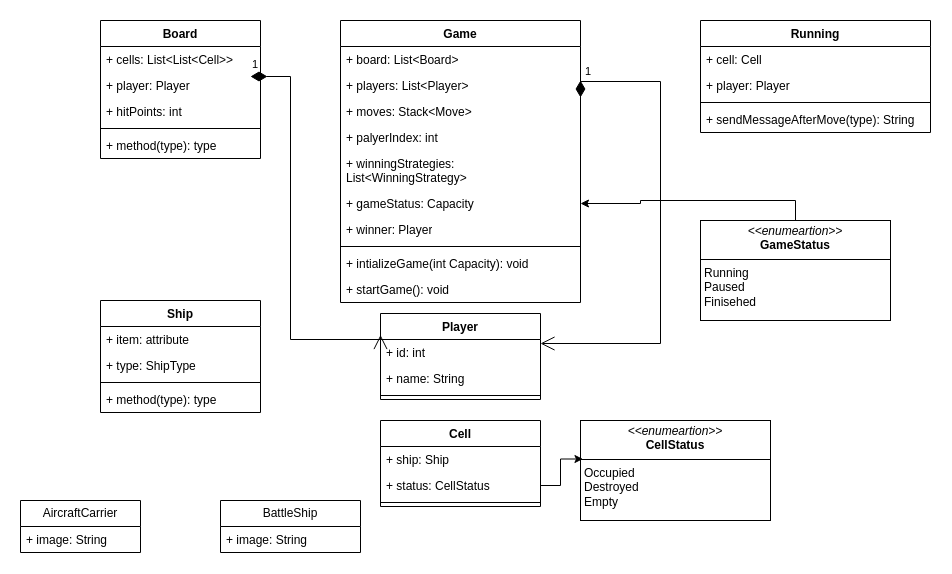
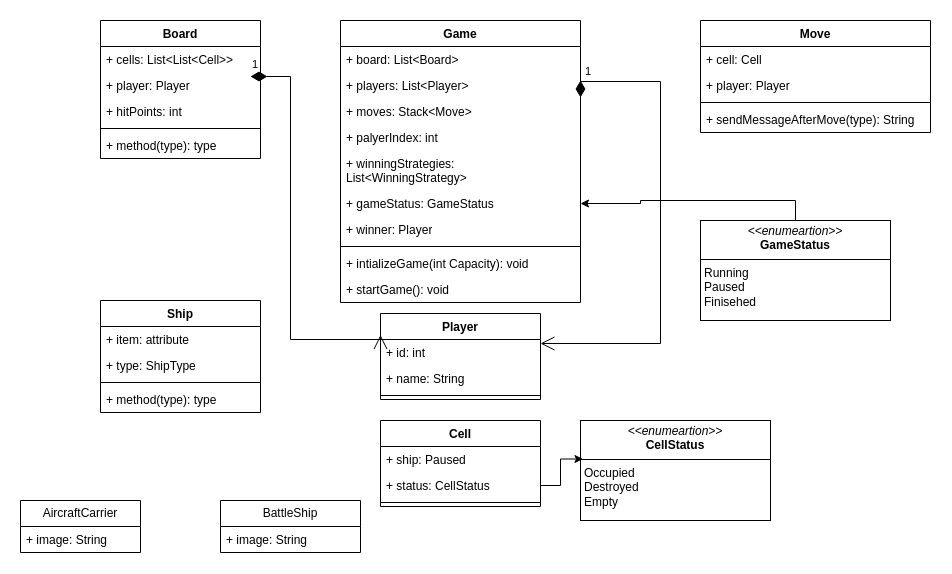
node "Running": label "Running" -> "Move"
node "+ gameStatus: Capacity": label "+ gameStatus: Capacity" -> "+ gameStatus: GameStatus"
node "+ ship: Ship": label "+ ship: Ship" -> "+ ship: Paused"
